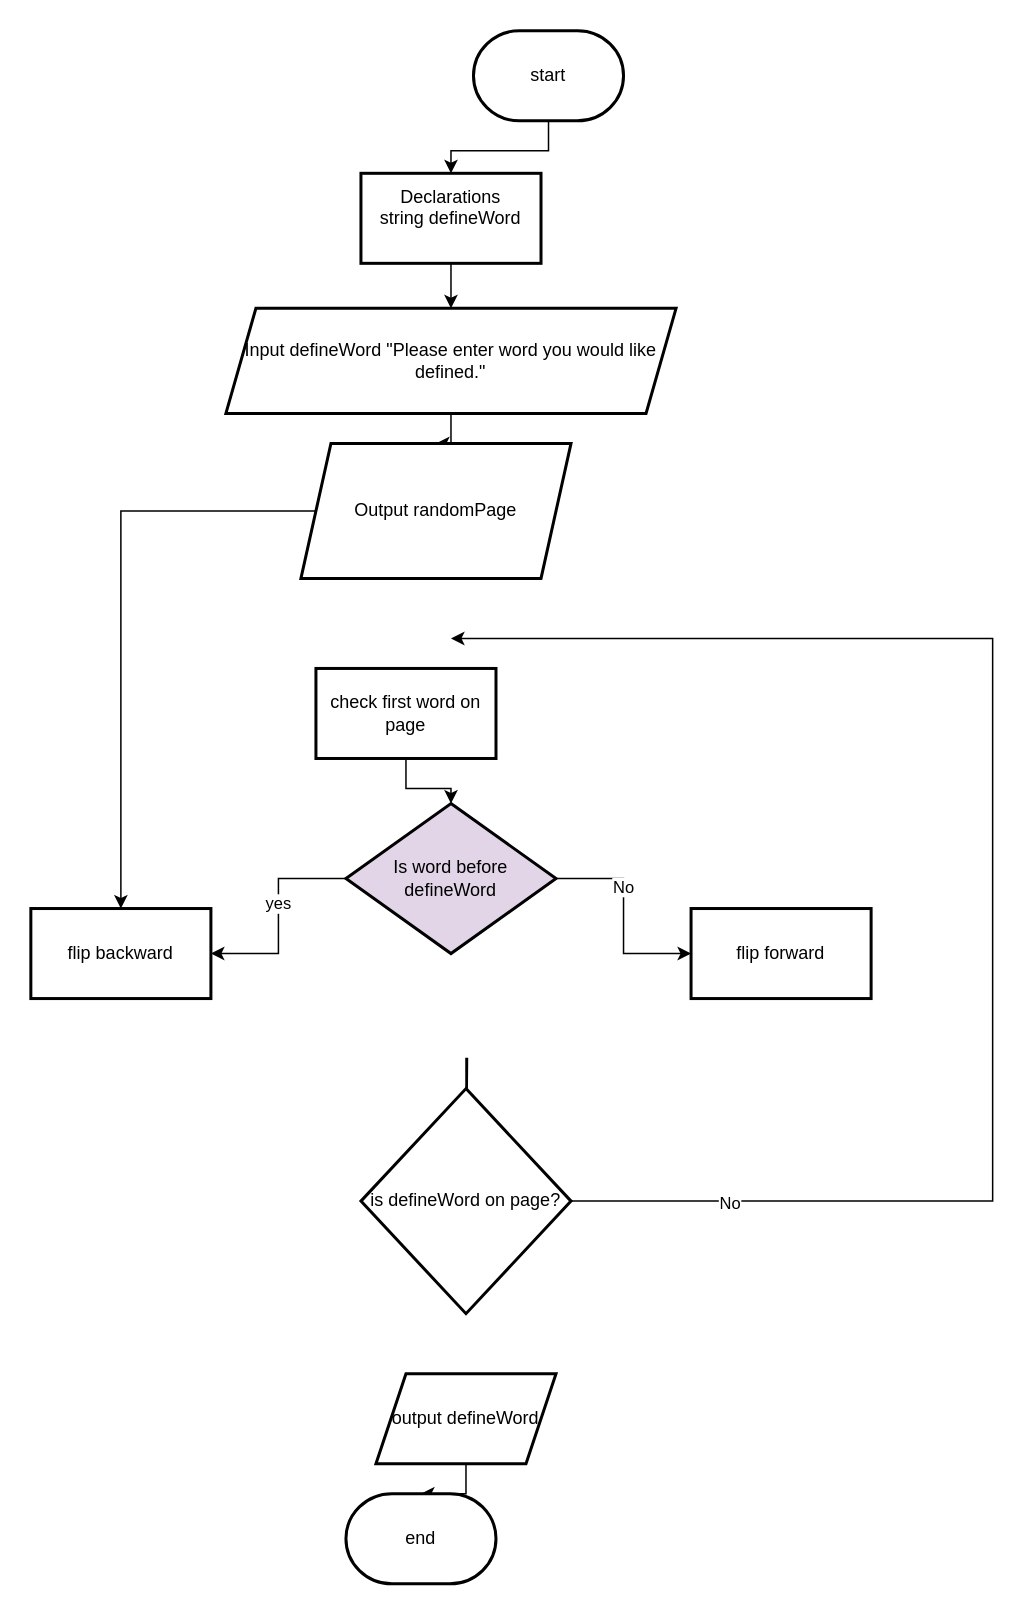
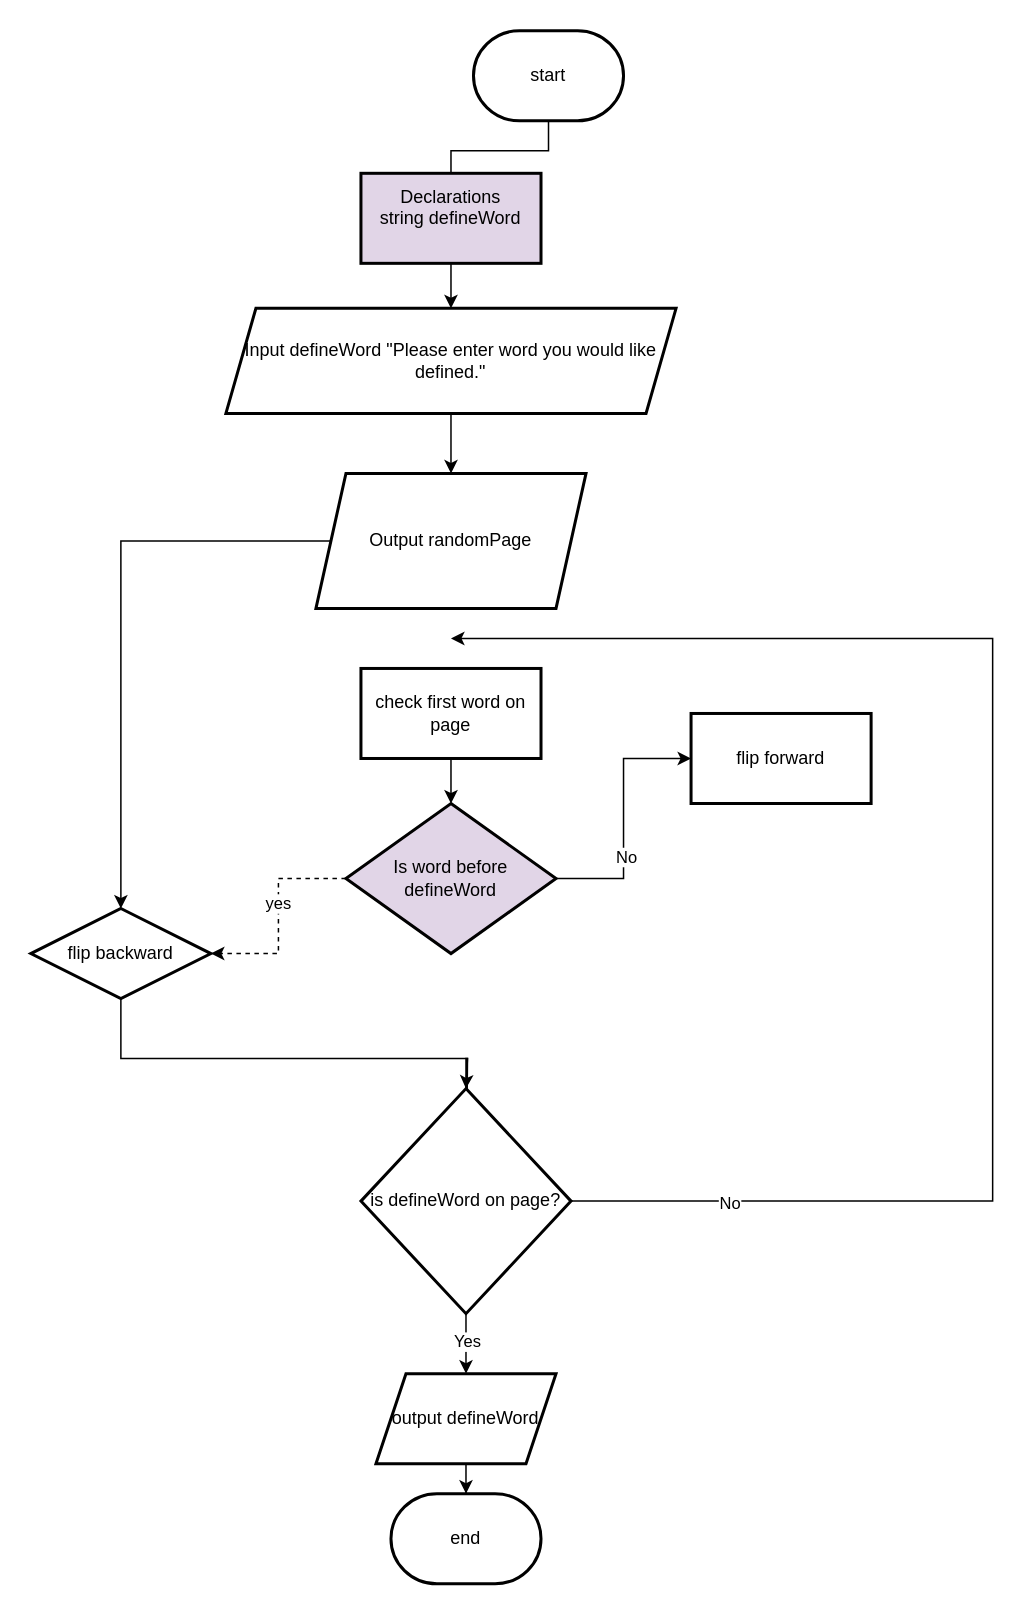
edge "start" -> "Declarations string defineWord": arrowhead classic -> none
node "Declarations string defineWord": fillcolor #ffffff -> #e1d5e7
node "Output randomPage": moved (436, 511) -> (451, 541)
node "check first word on page": moved (406, 713) -> (451, 713)
node "flip backward": shape rectangle -> diamond
edge "Is word before defineWord" -> "flip backward": style solid -> dashed
node "flip forward": moved (781, 953) -> (781, 758)
edge "flip backward" -> "is defineWord on page?": added
edge "is defineWord on page?" -> "output defineWord": added, label "Yes"
node "end": moved (421, 1538) -> (466, 1538)
